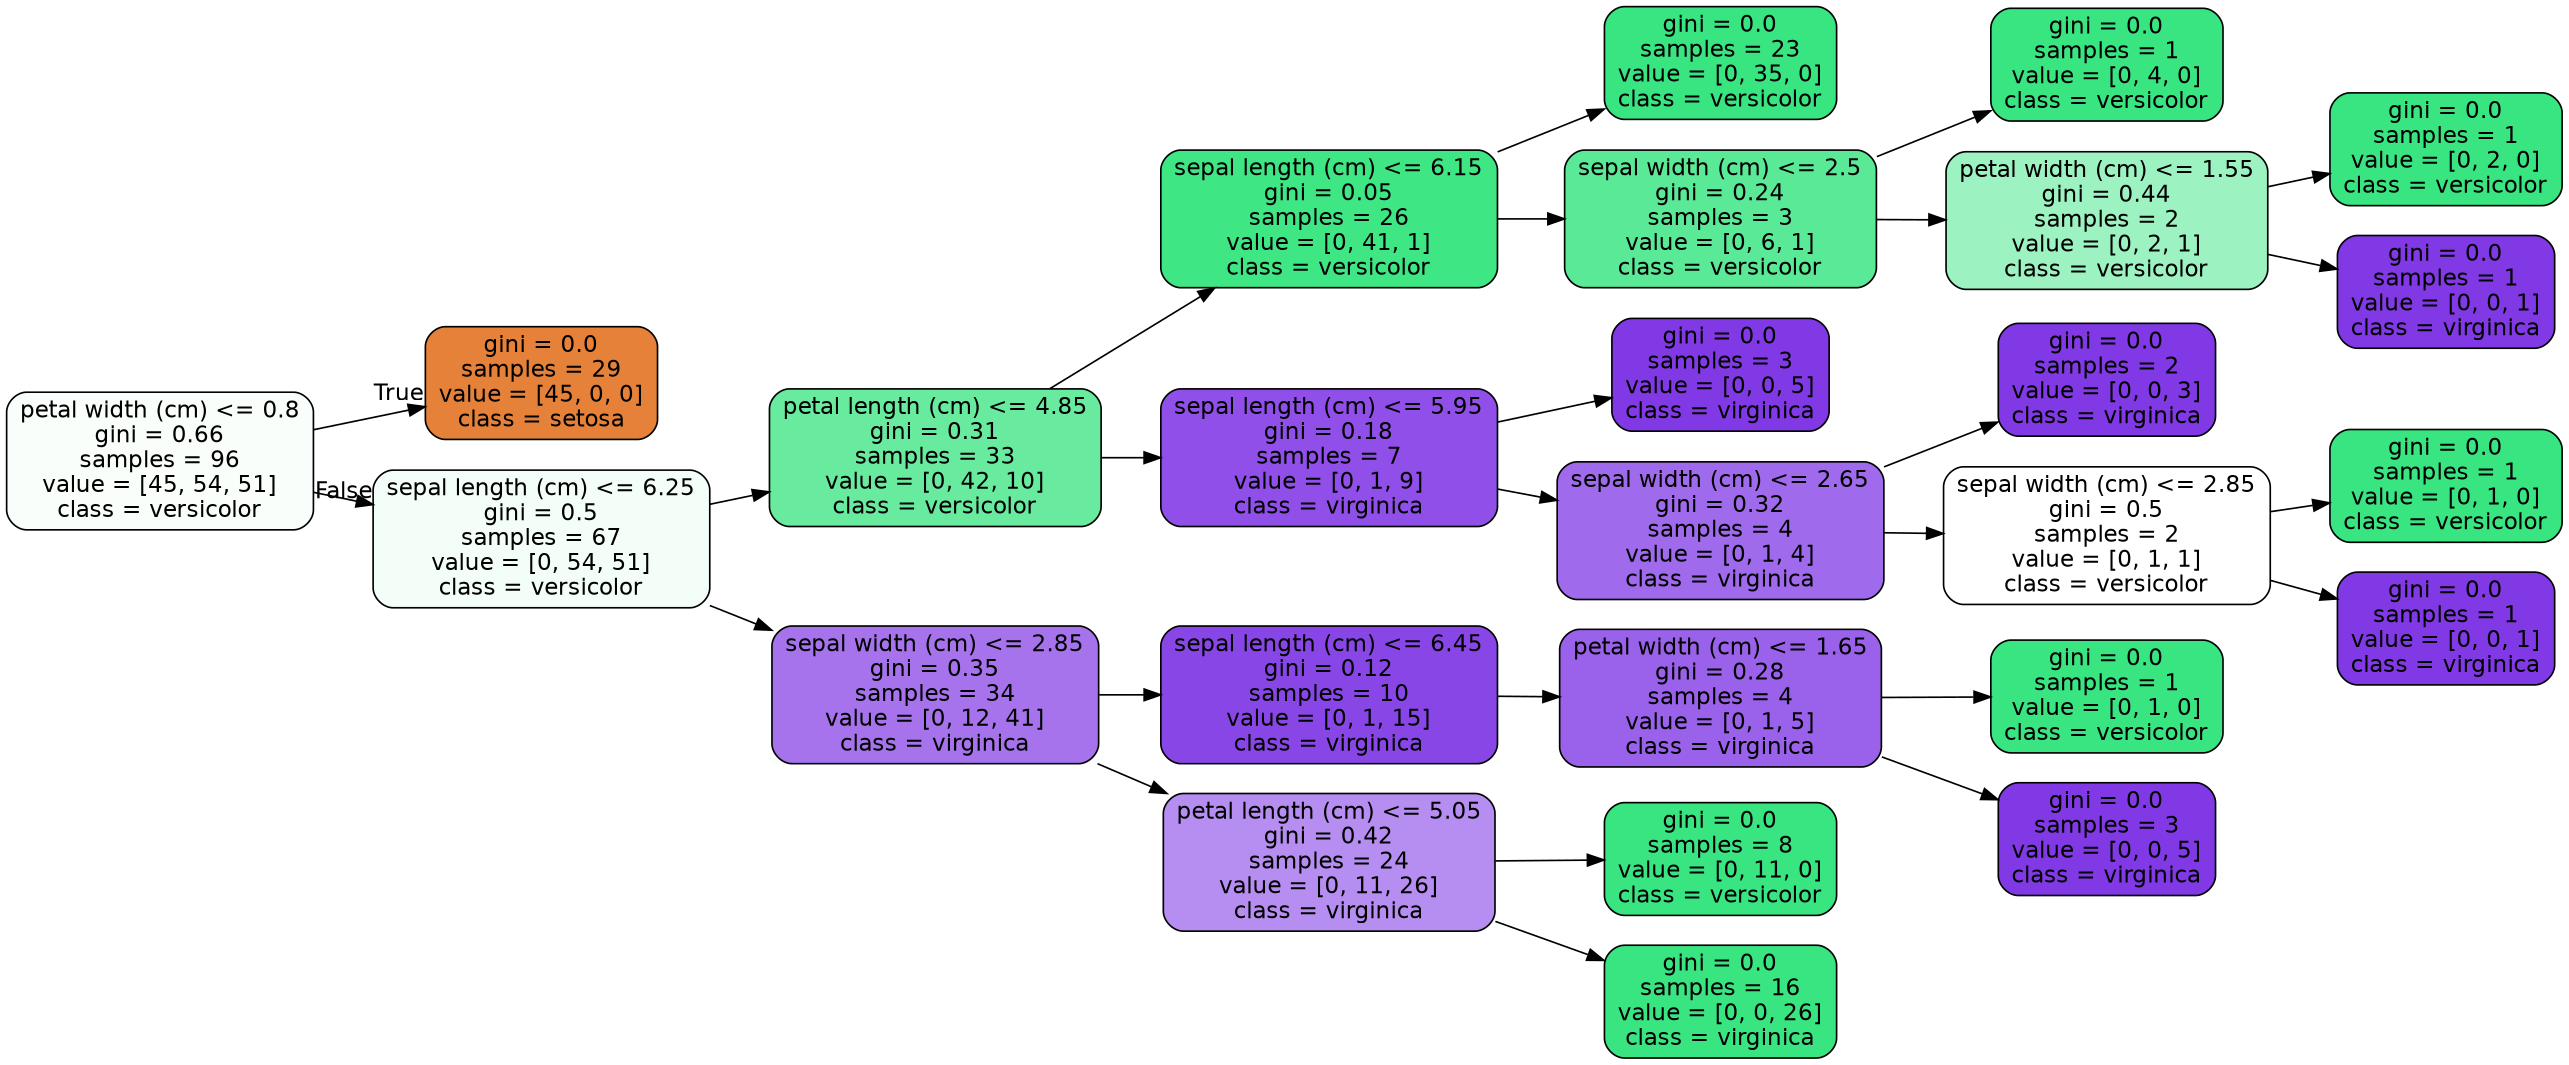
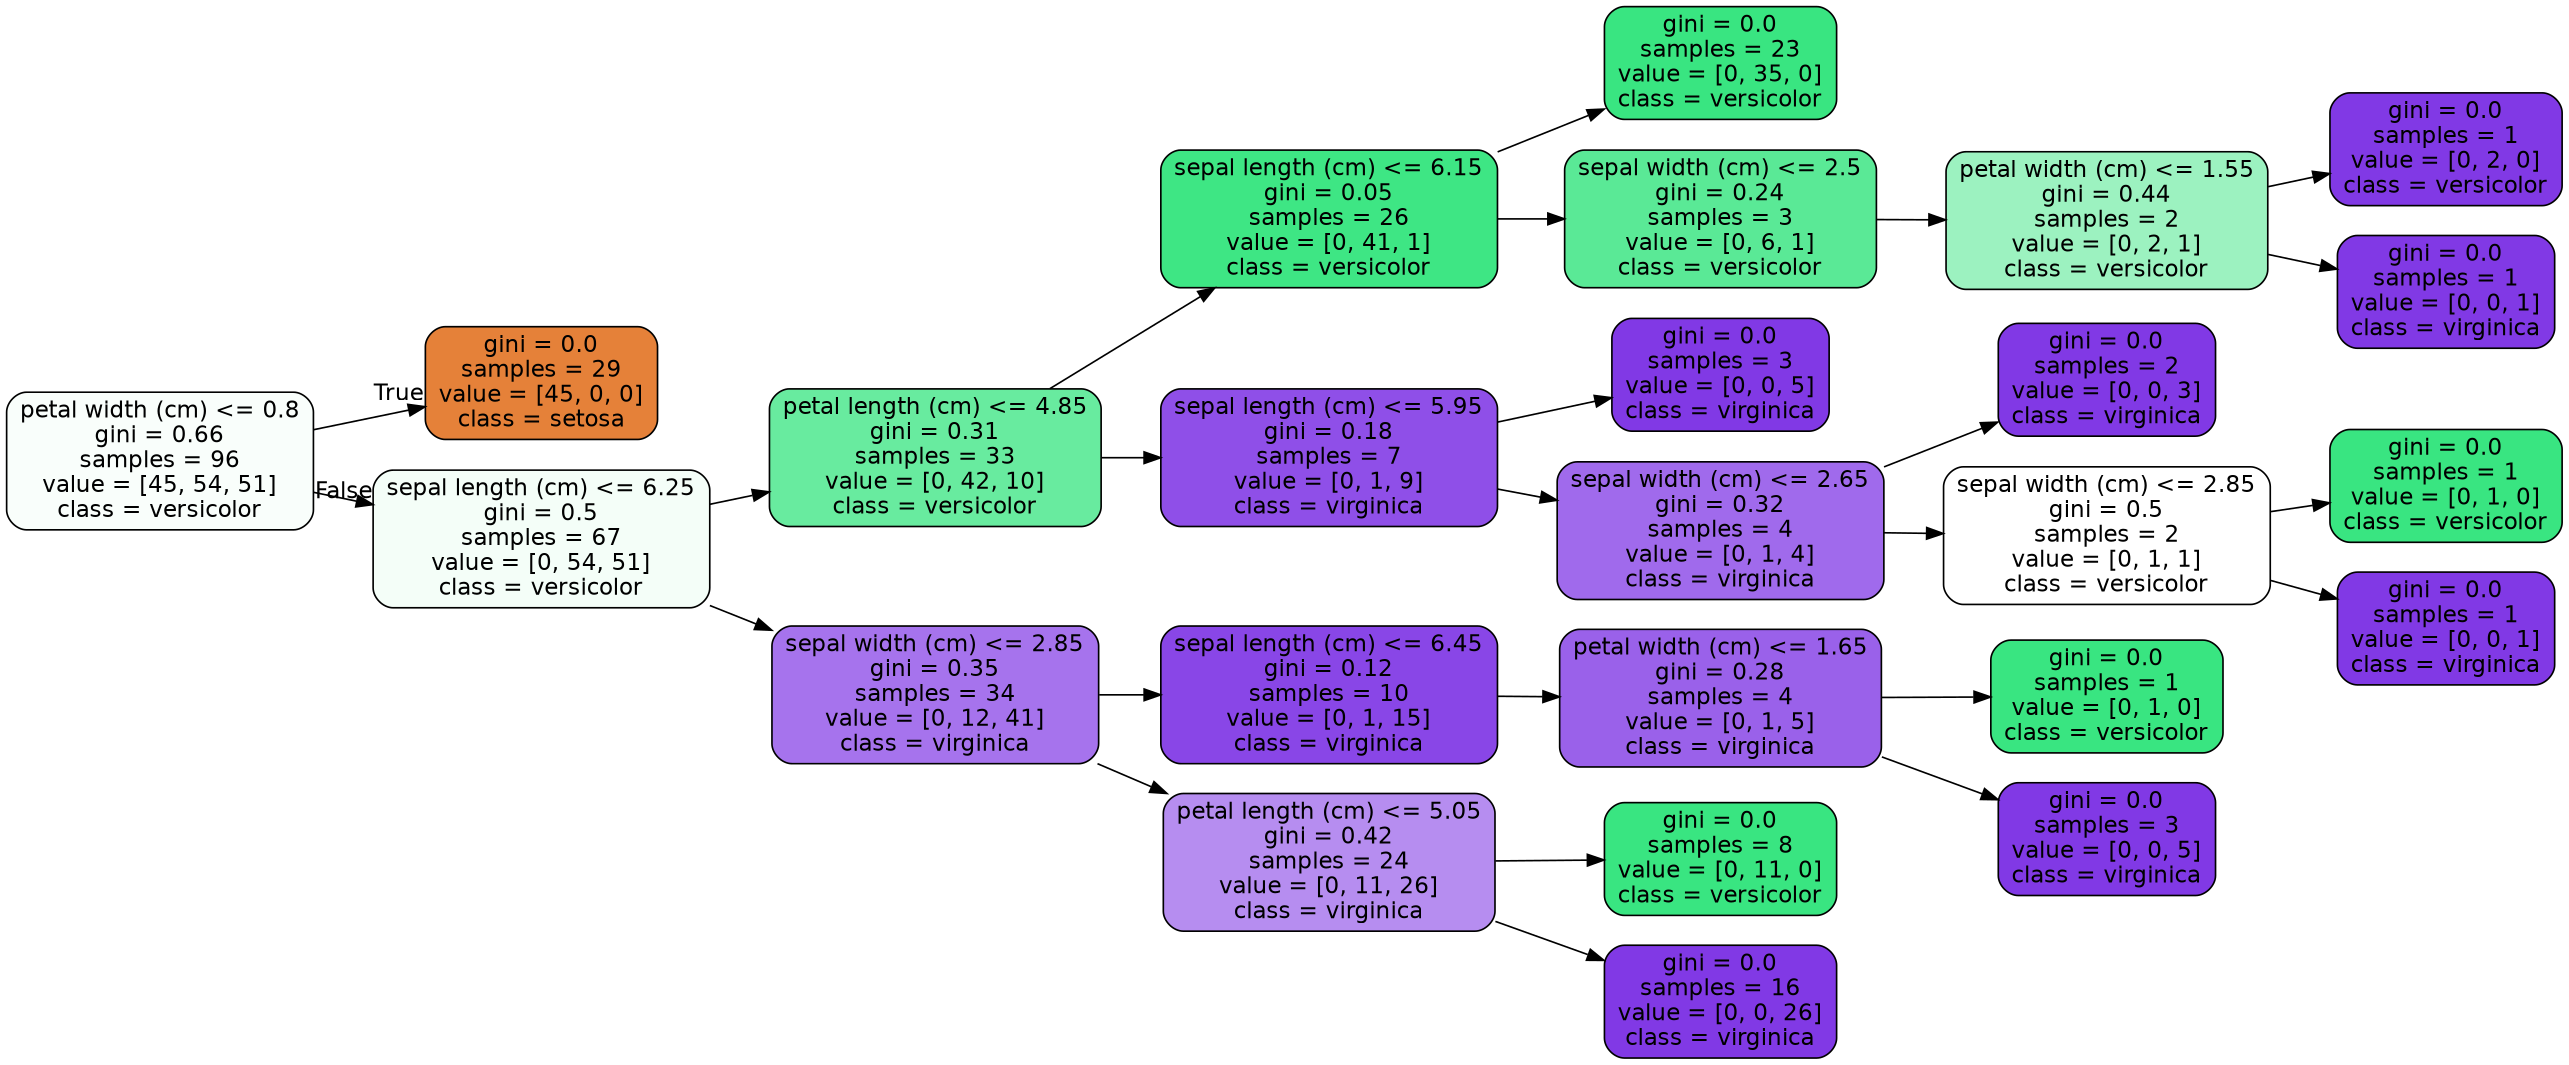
node "gini = 0.0 samples = 1 value = [0, 4, 0] class = versicolor": removed
node "gini = 0.0 samples = 1 value = [0, 2, 0] class = versicolor": fillcolor #39e581 -> #8139e5
node "gini = 0.0 samples = 16 value = [0, 0, 26] class = virginica": fillcolor #39e581 -> #8139e5
